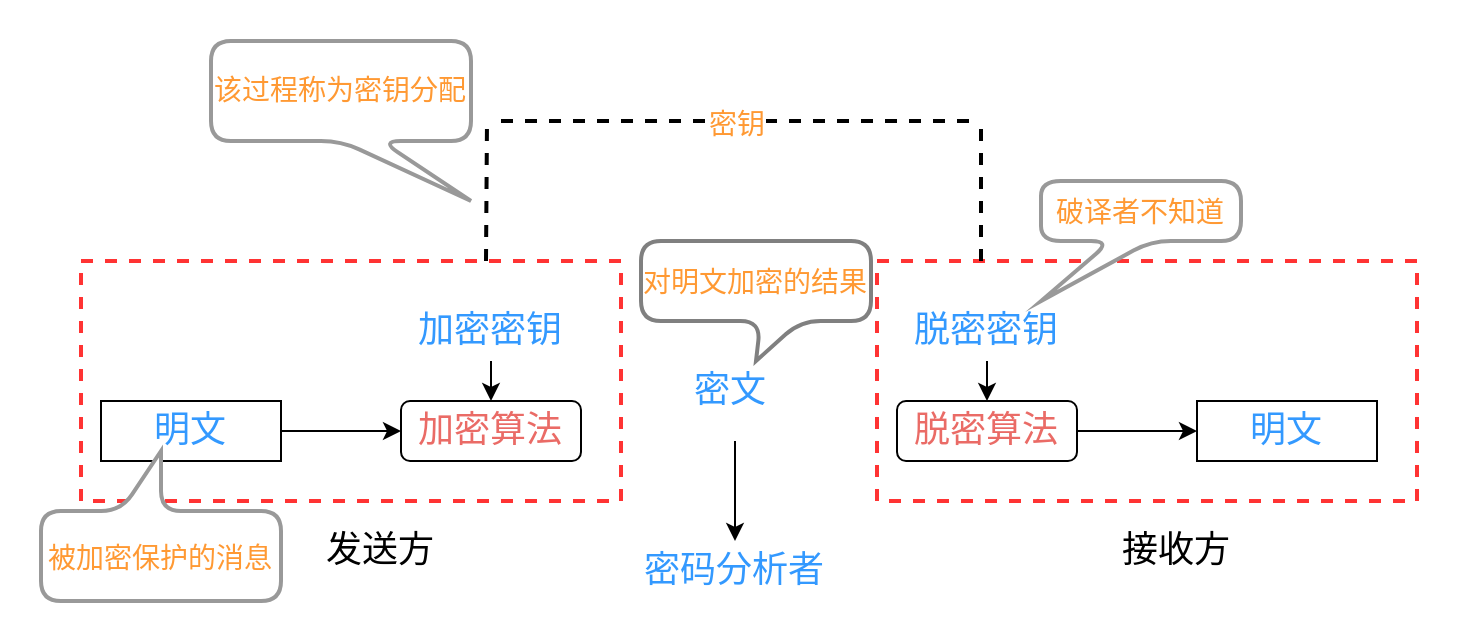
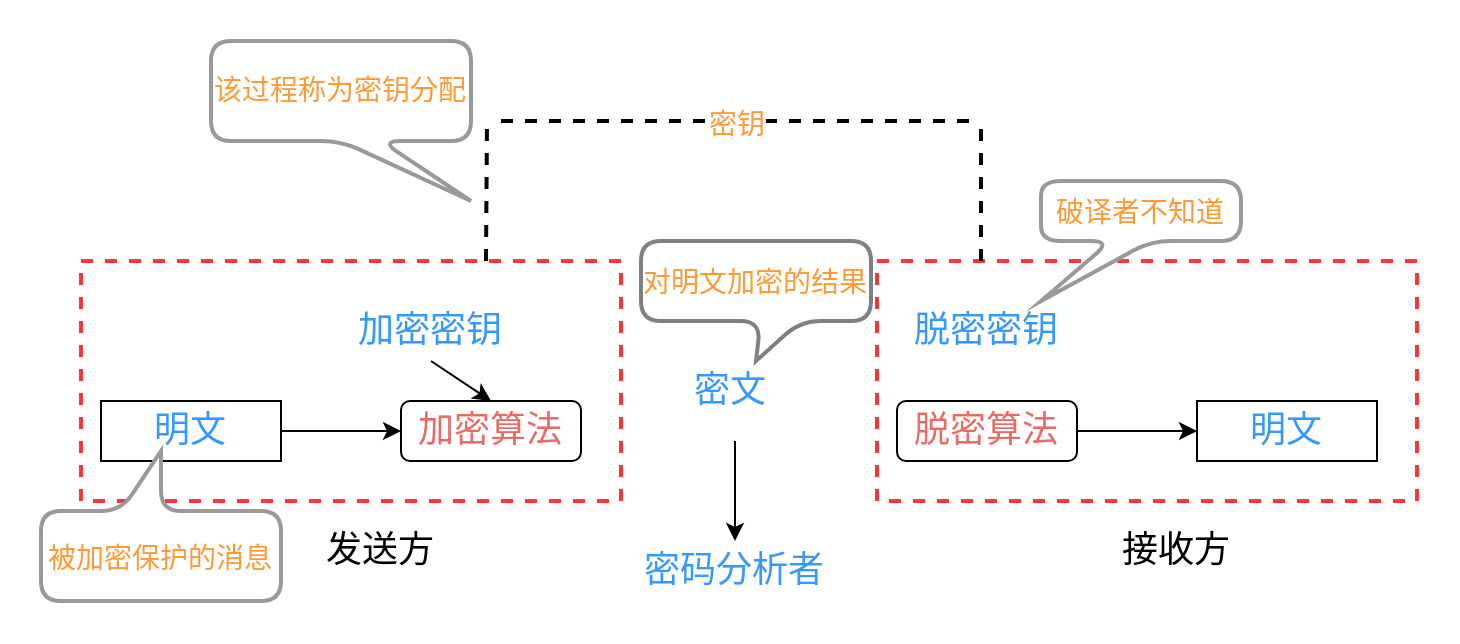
node "加密密钥": moved (491, 331) -> (431, 331)
edge "脱密密钥" -> "脱密算法": removed
